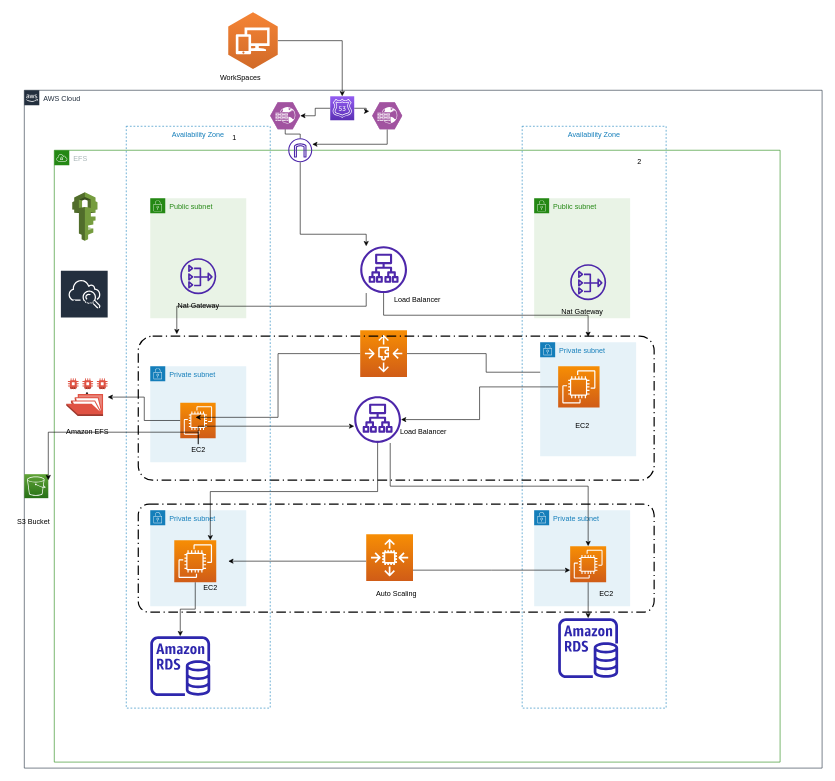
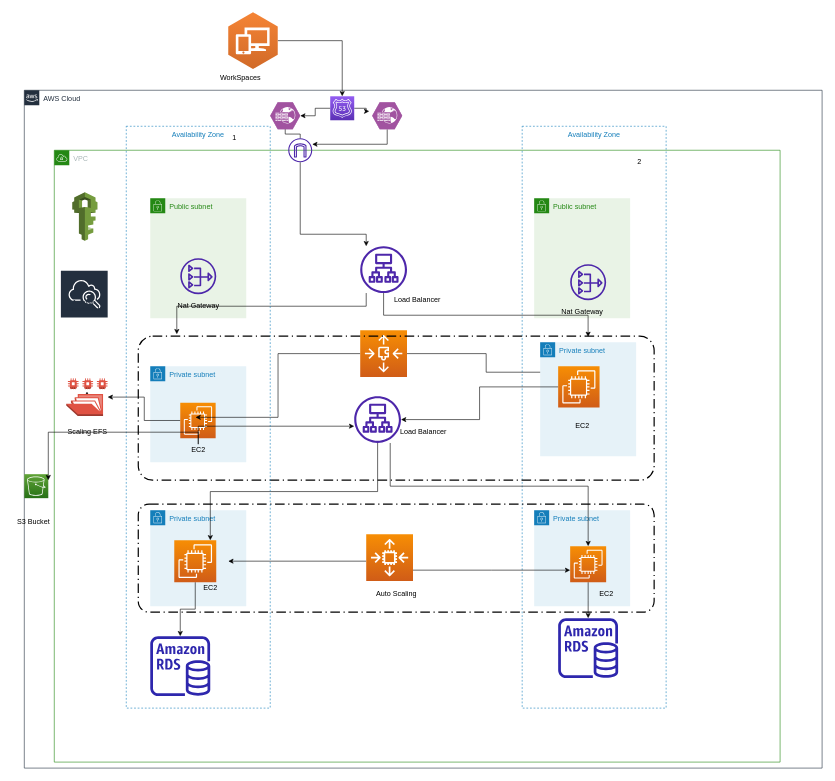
node "EFS": label "EFS" -> "VPC"
node "Amazon EFS": label "Amazon EFS" -> "Scaling EFS"
